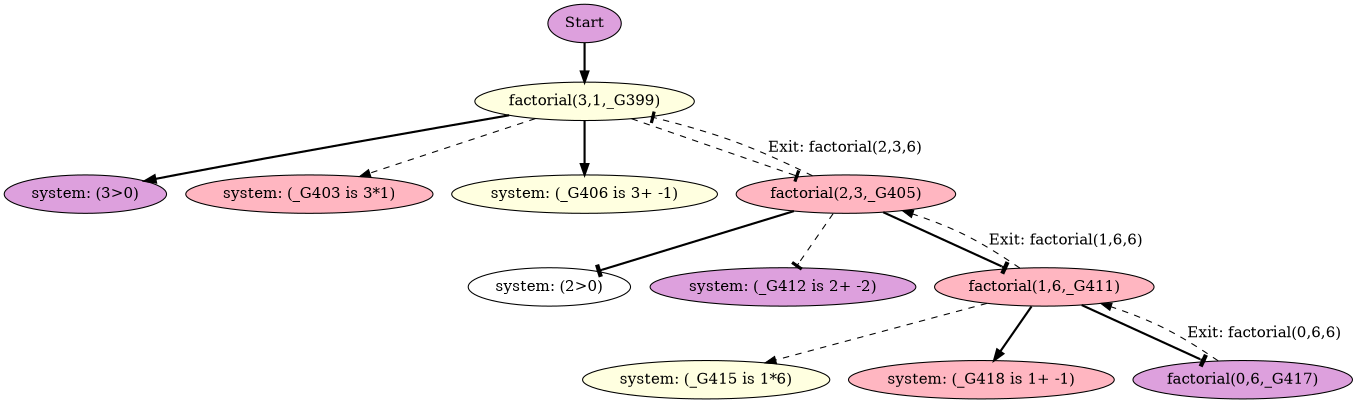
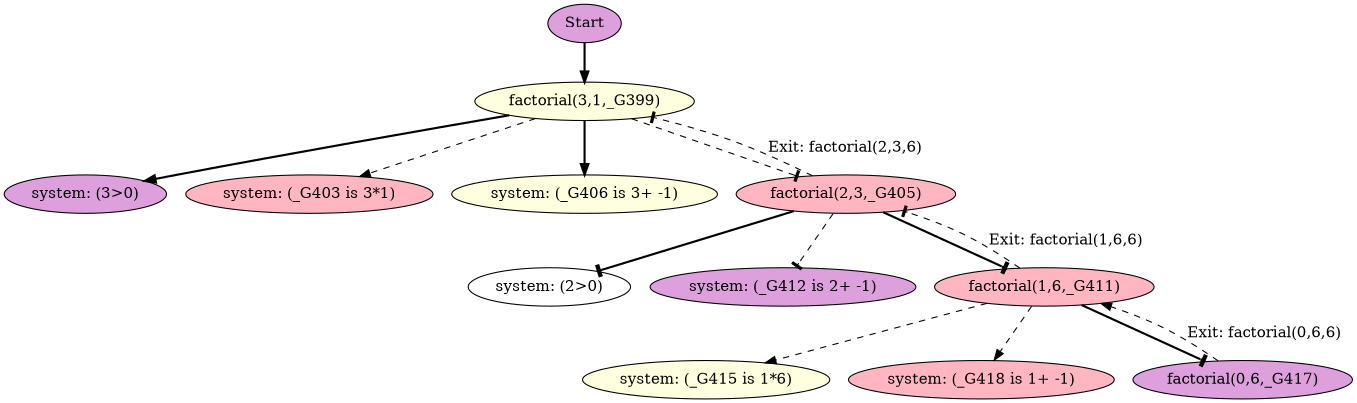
edge "factorial(1,6,_G411)" -> "factorial(2,3,_G405)": arrowhead normal -> tee
node "system: (_G412 is 2+ -2)": label "system: (_G412 is 2+ -2)" -> "system: (_G412 is 2+ -1)"
edge "factorial(1,6,_G411)" -> "system: (_G418 is 1+ -1)": style bold -> dashed
